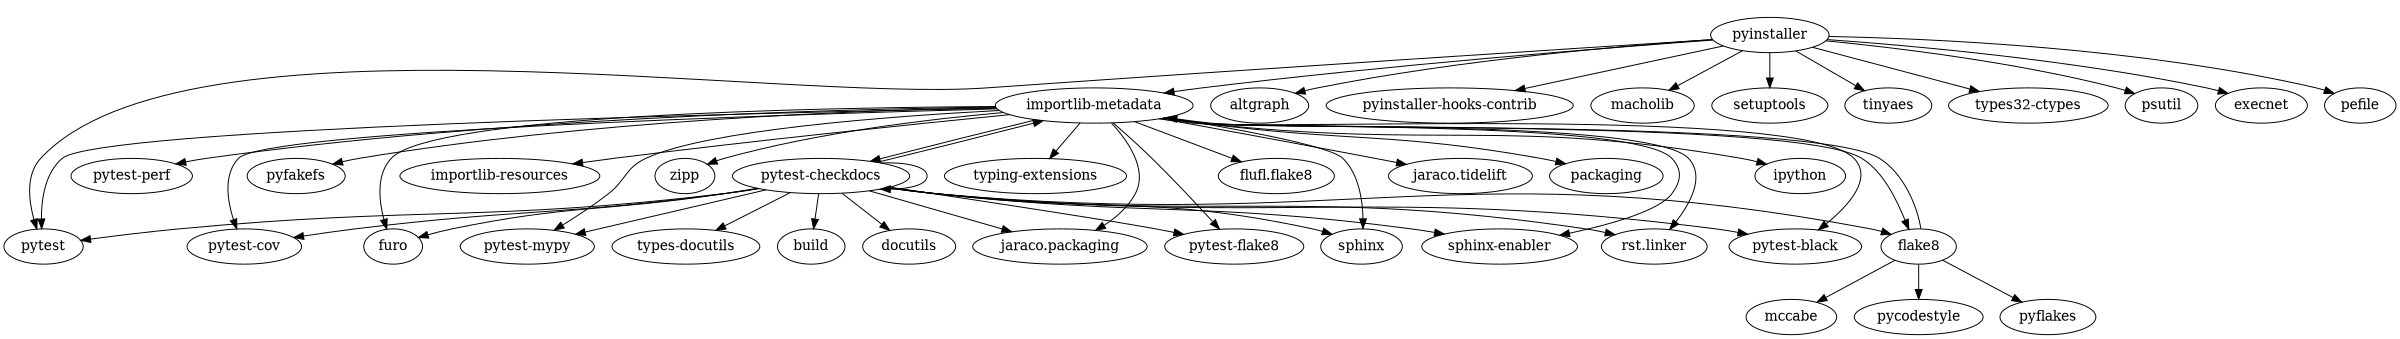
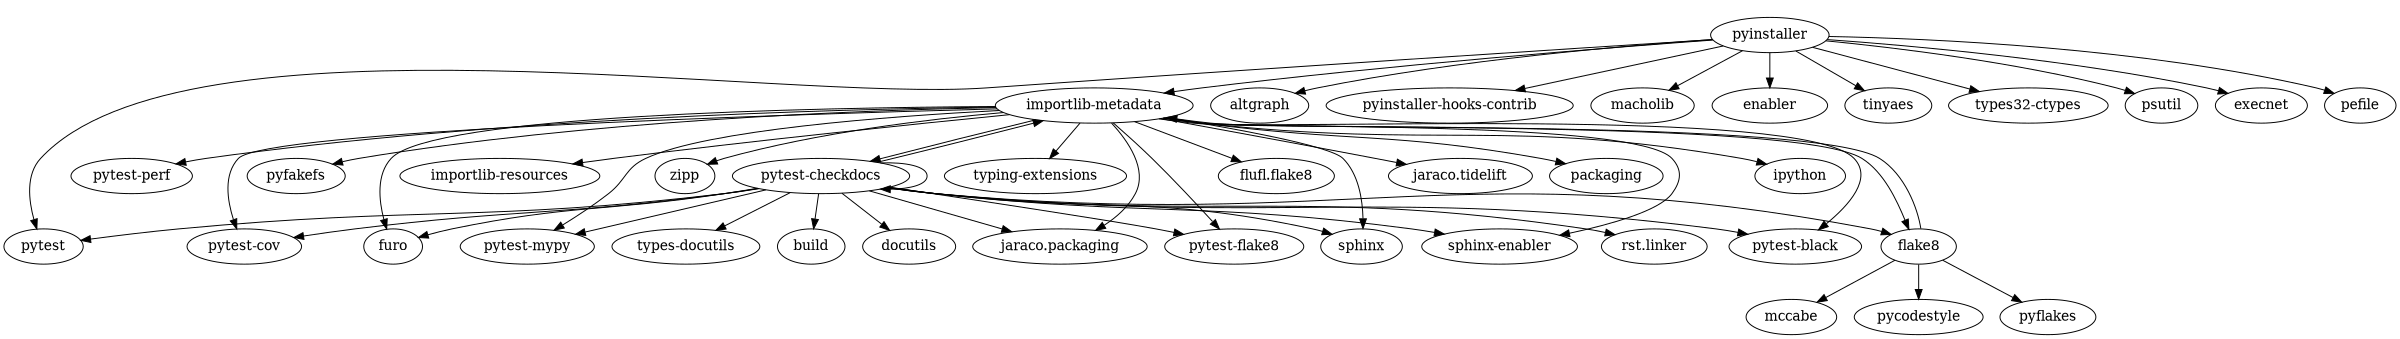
node "setuptools": label "setuptools" -> "enabler"
edge "importlib-metadata" -> "pytest": removed
edge "importlib-metadata" -> "rst.linker": removed
